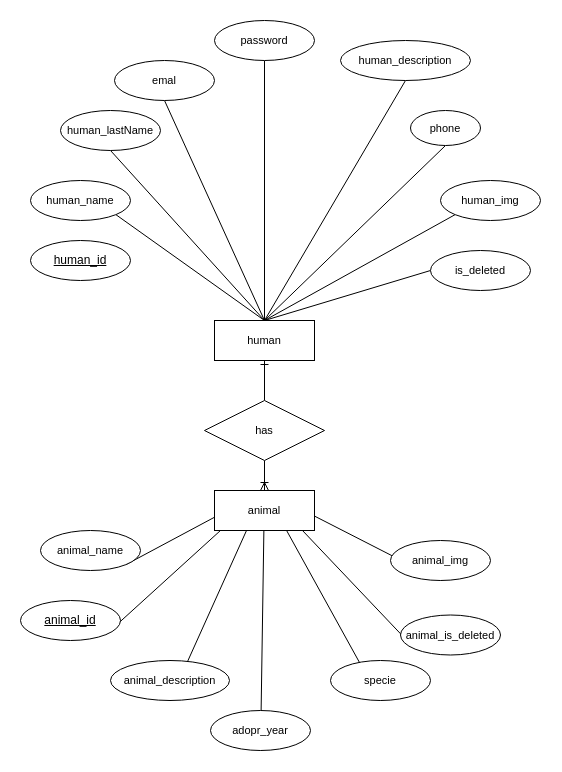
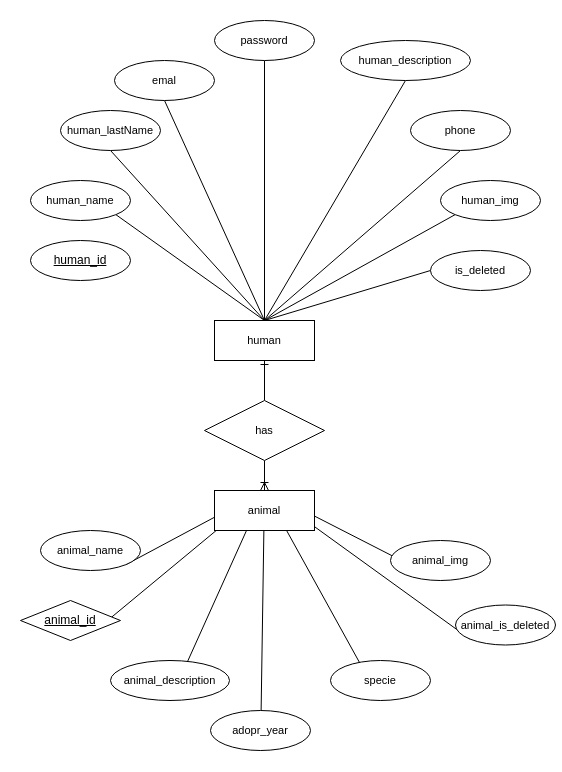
node "phone": size 70x35 -> 100x40
node "animal_id": shape ellipse -> diamond
node "animal_is_deleted": moved (451, 635) -> (506, 625)
